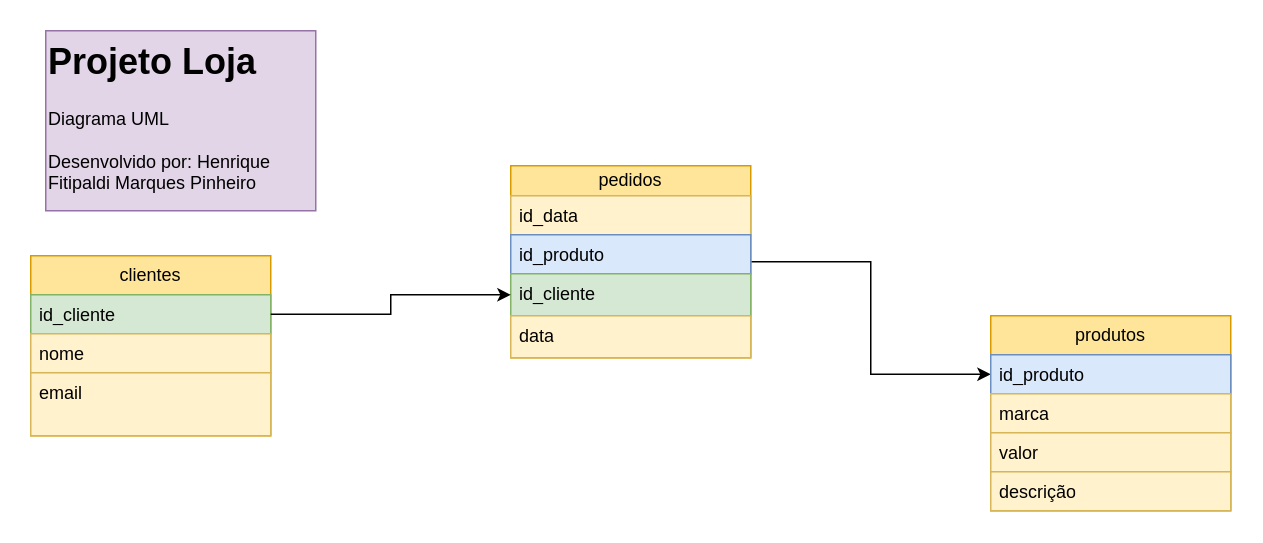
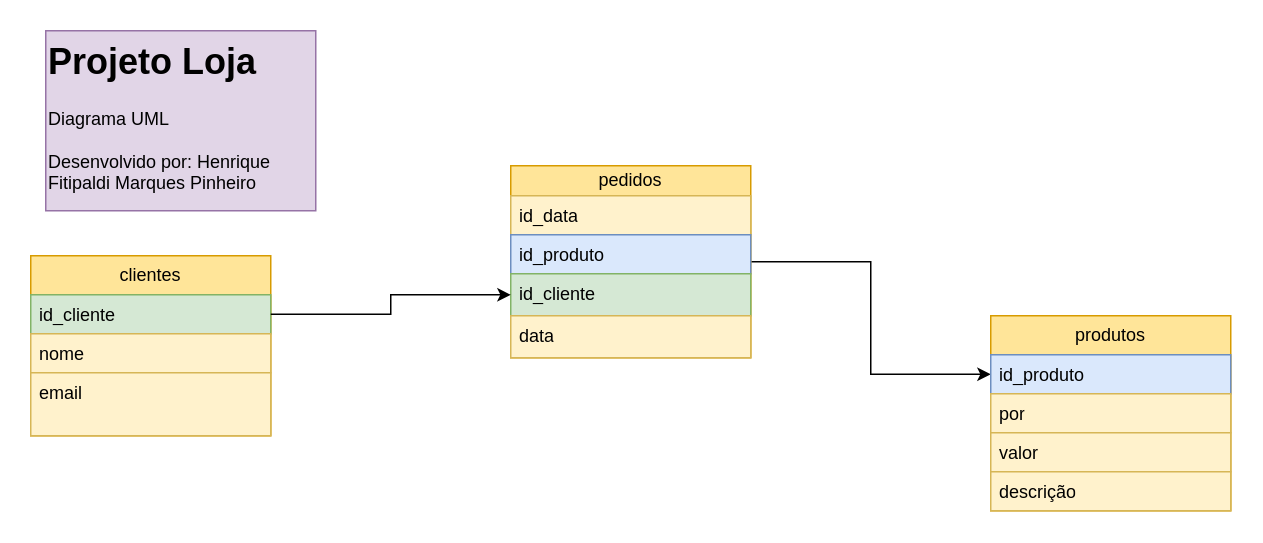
node "marca": label "marca" -> "por"
